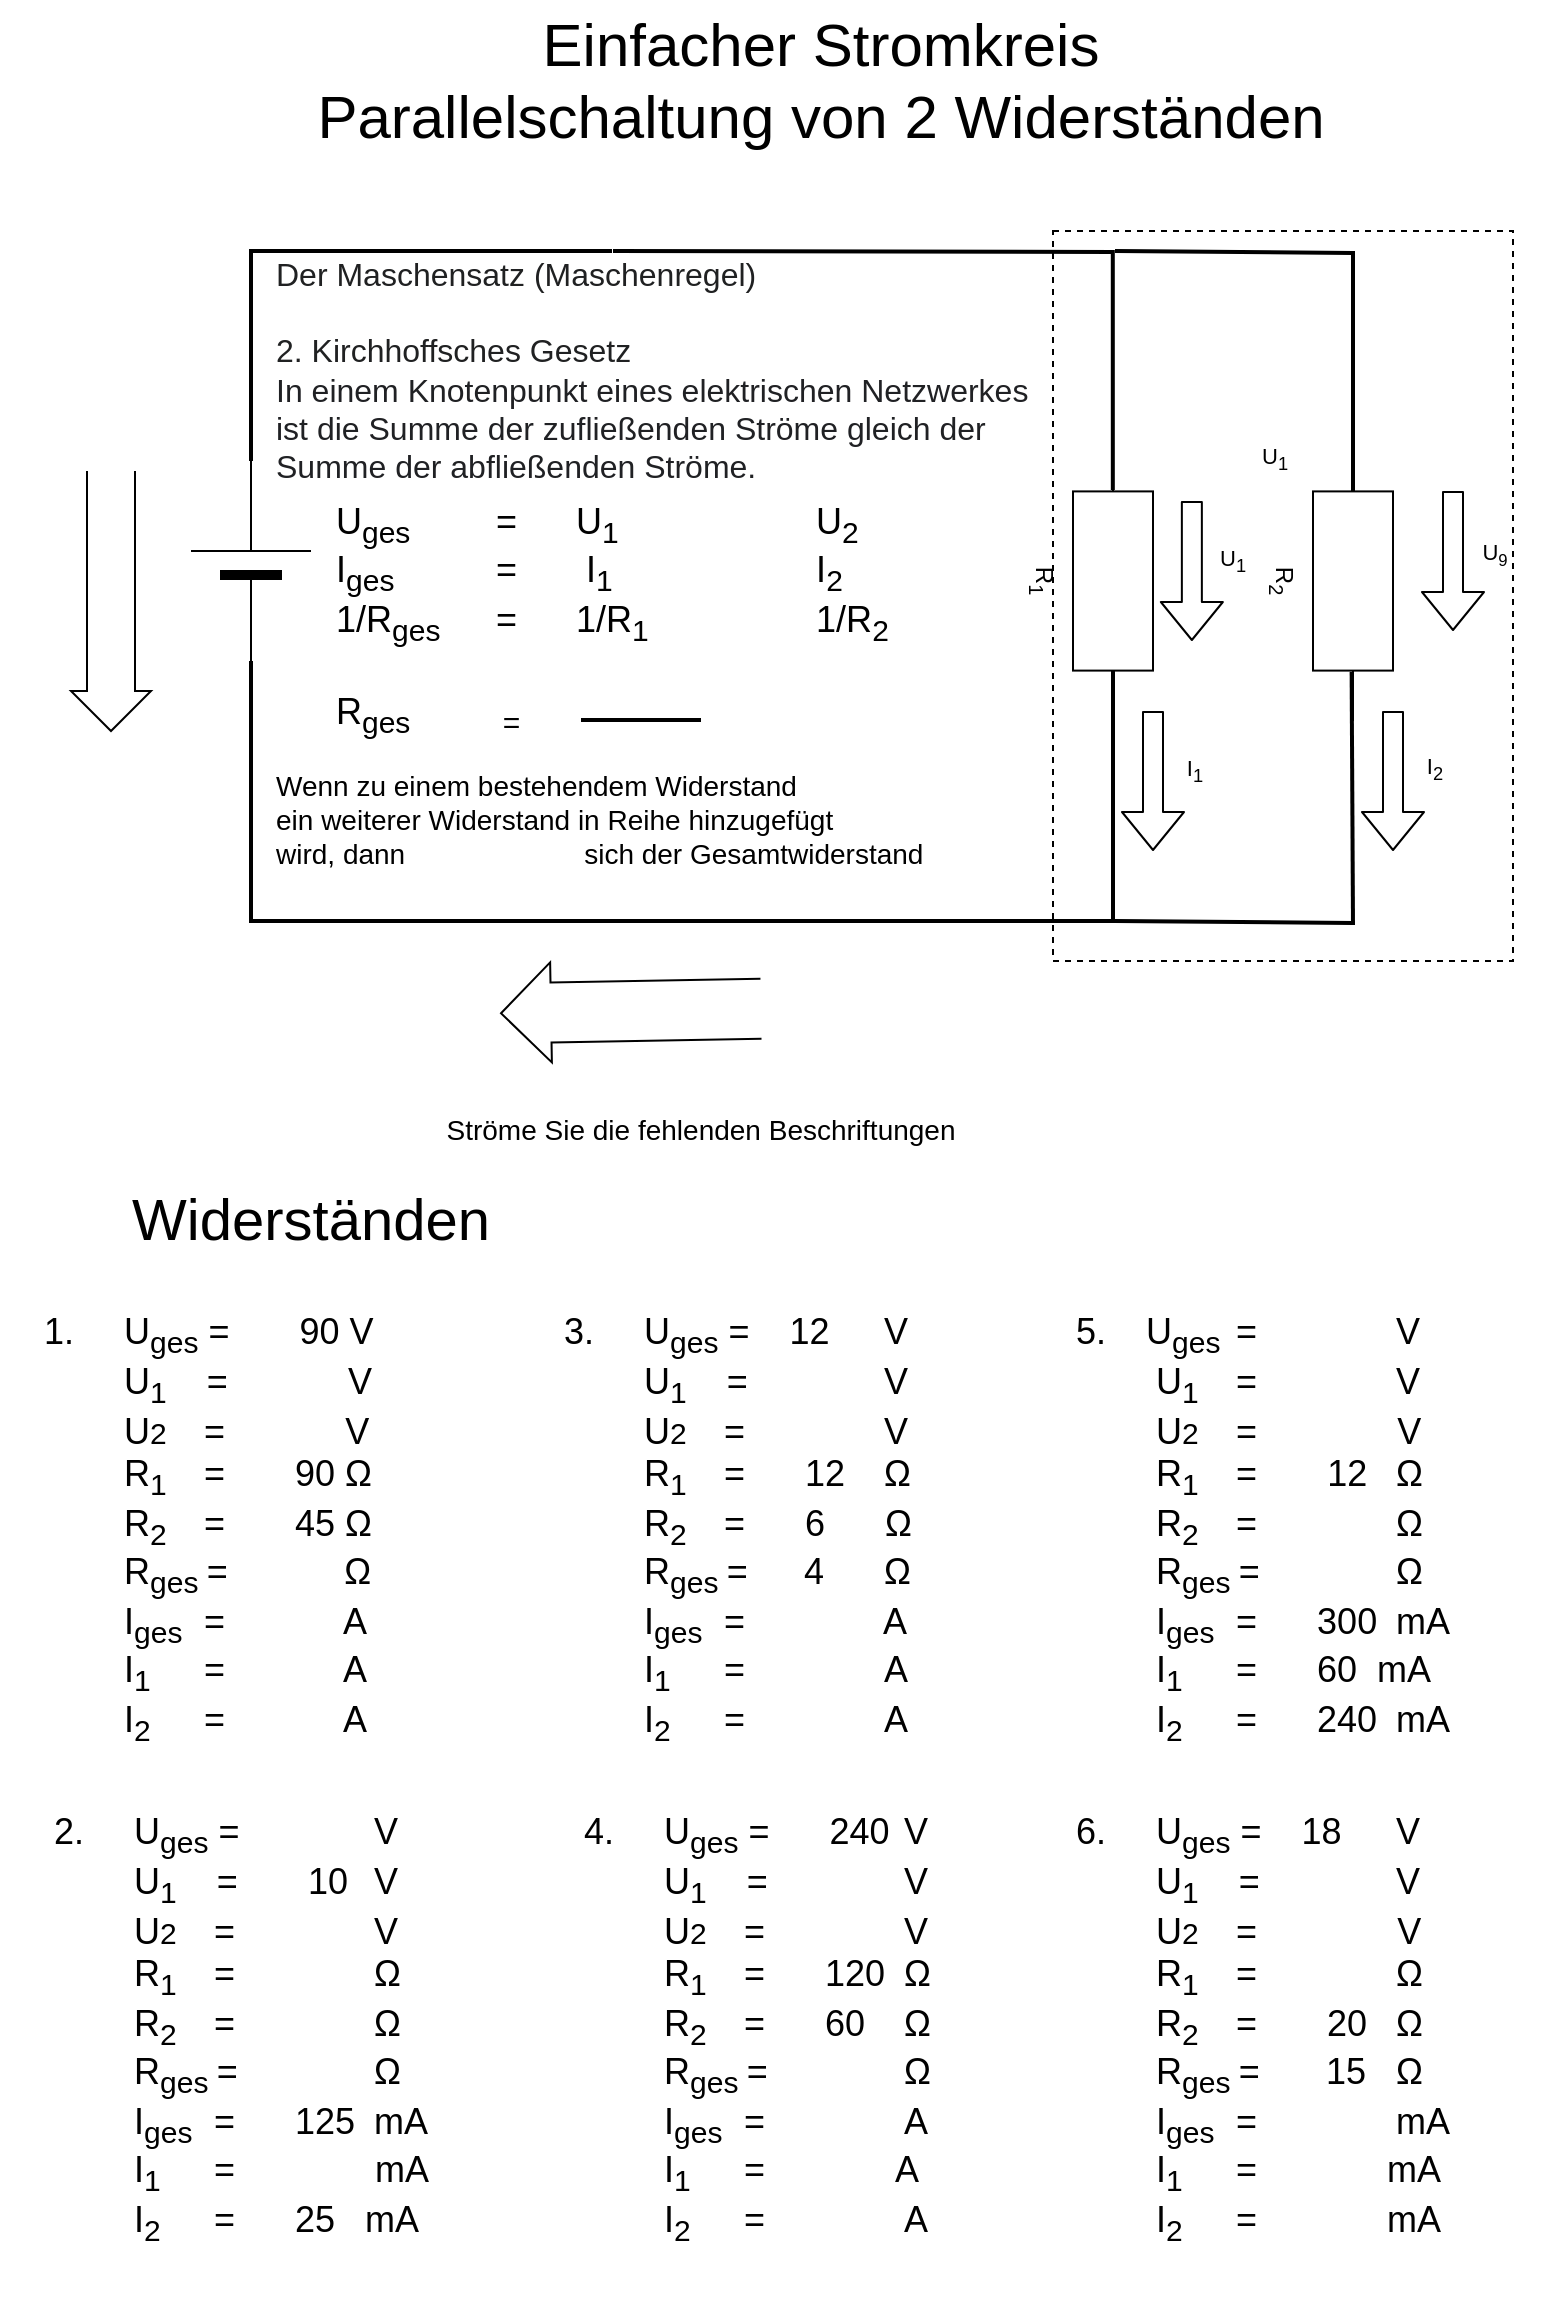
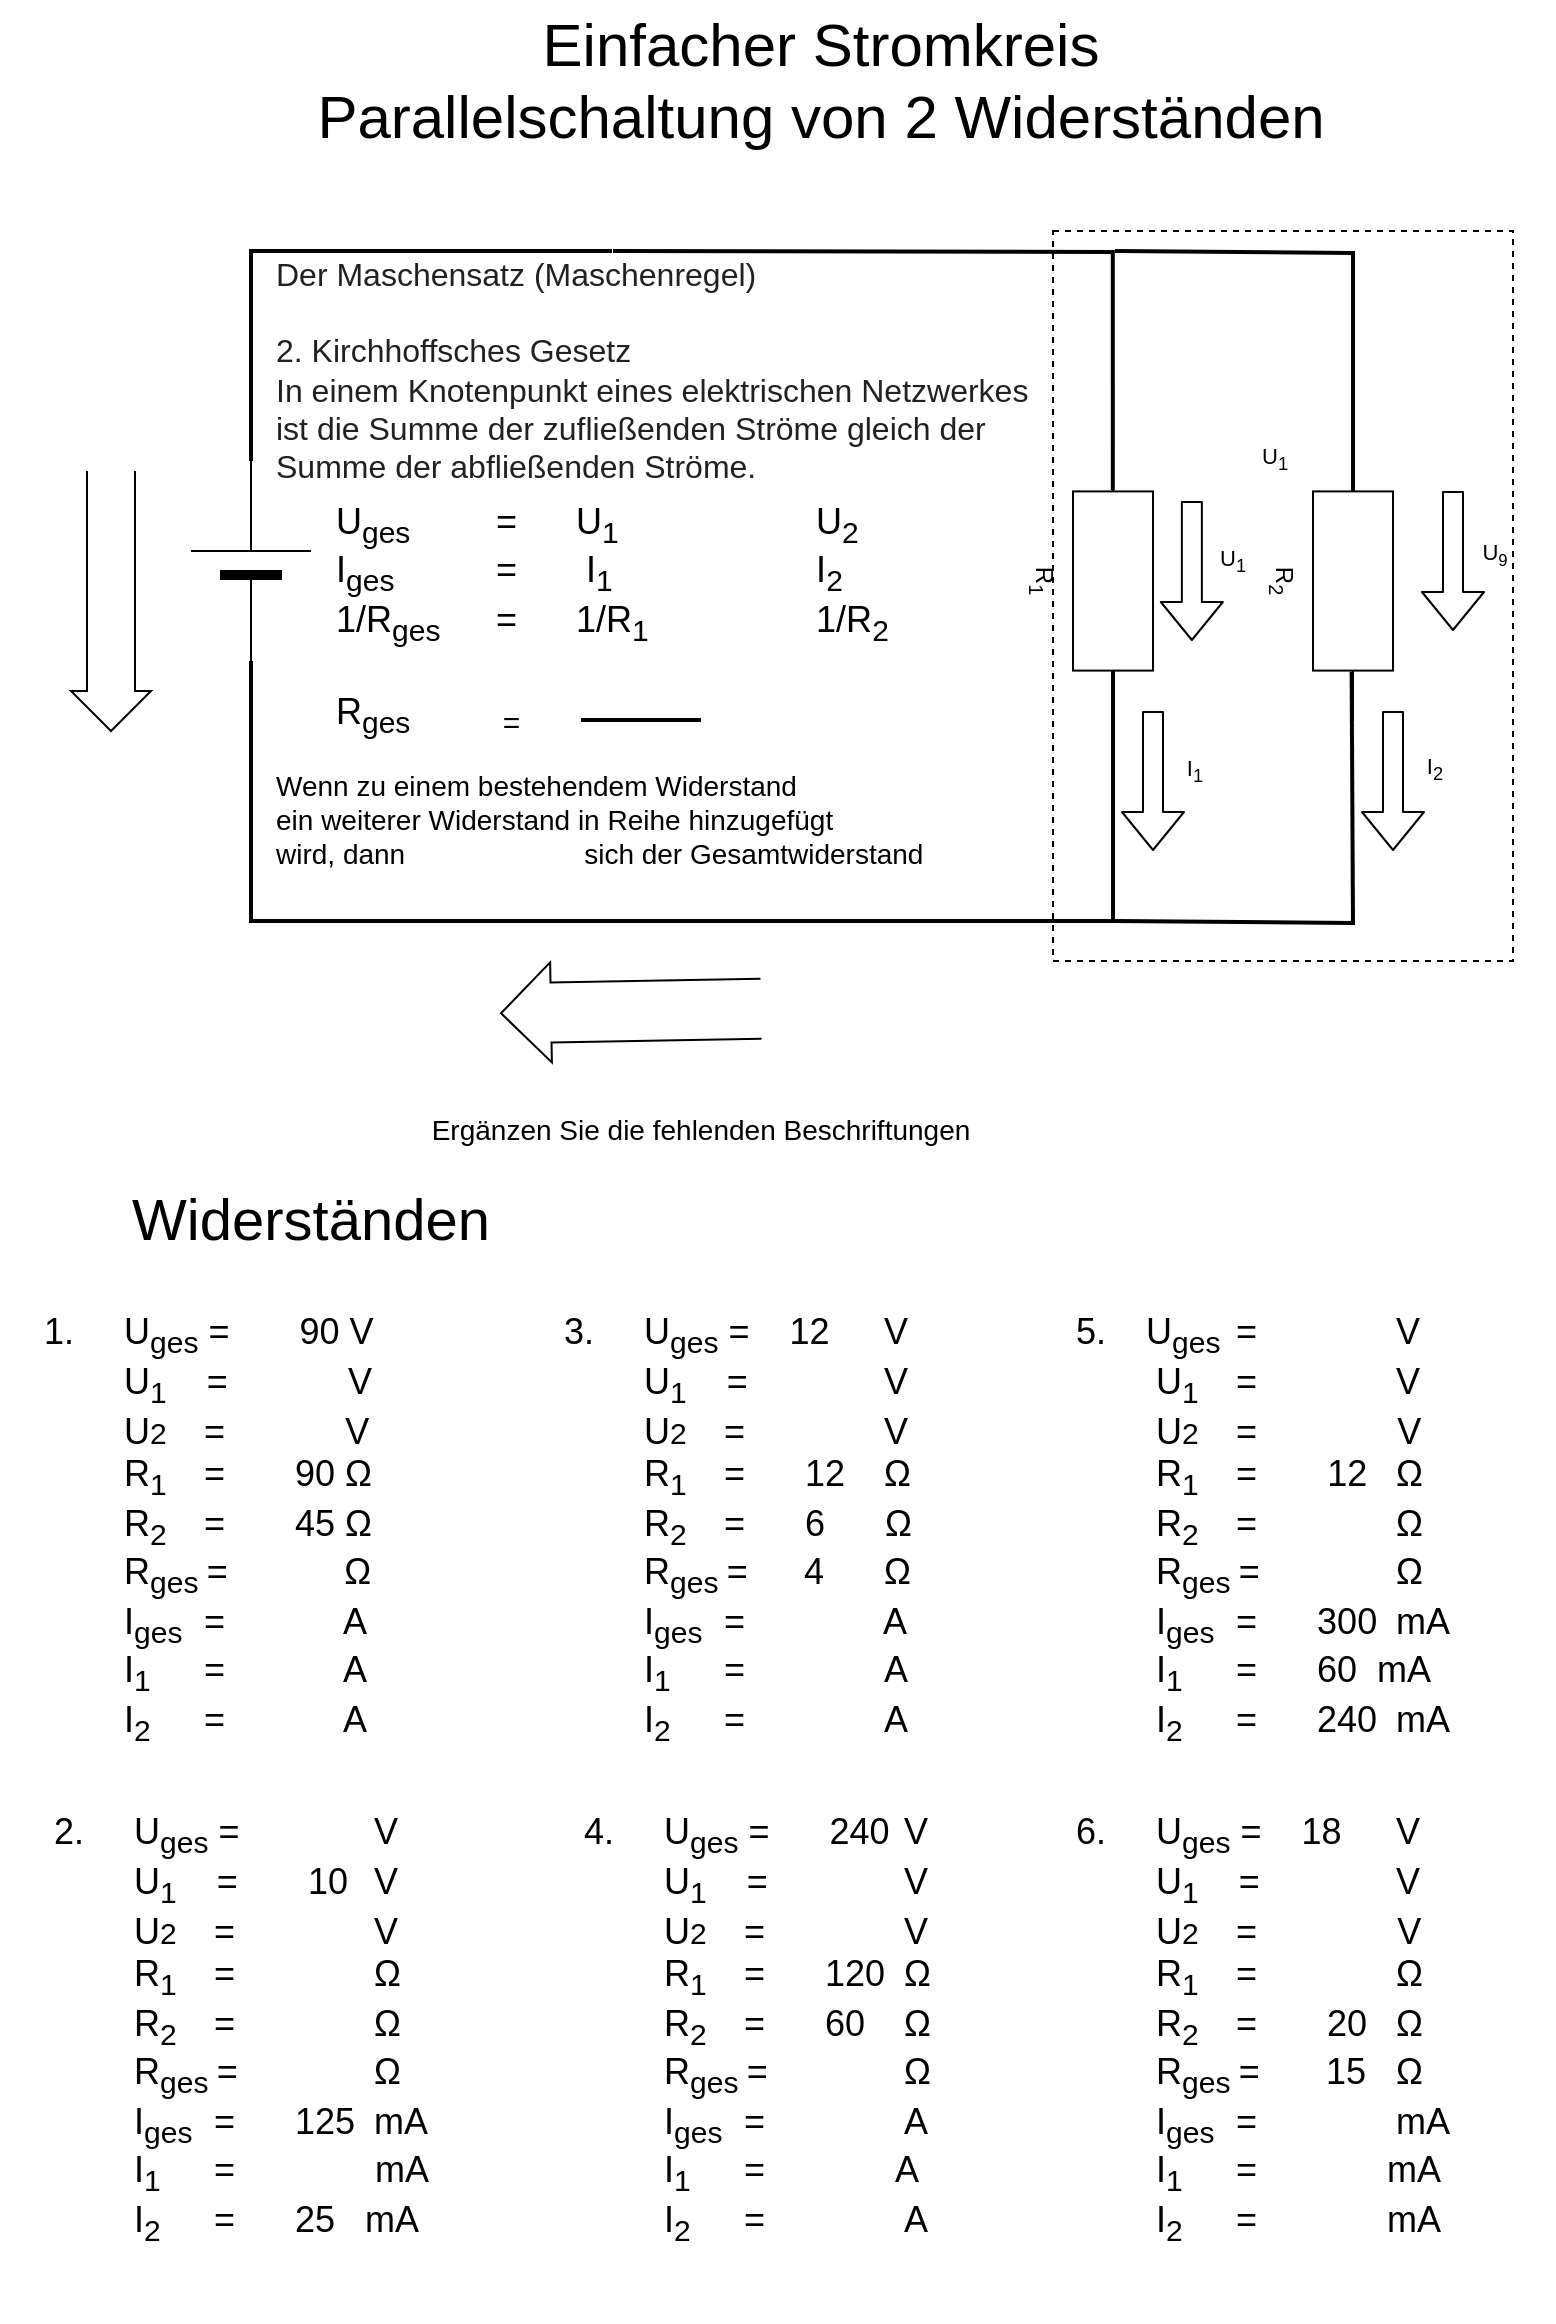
node "Ströme Sie die fehlenden Beschriftungen": label "Ströme Sie die fehlenden Beschriftungen" -> "Ergänzen Sie die fehlenden Beschriftungen"
